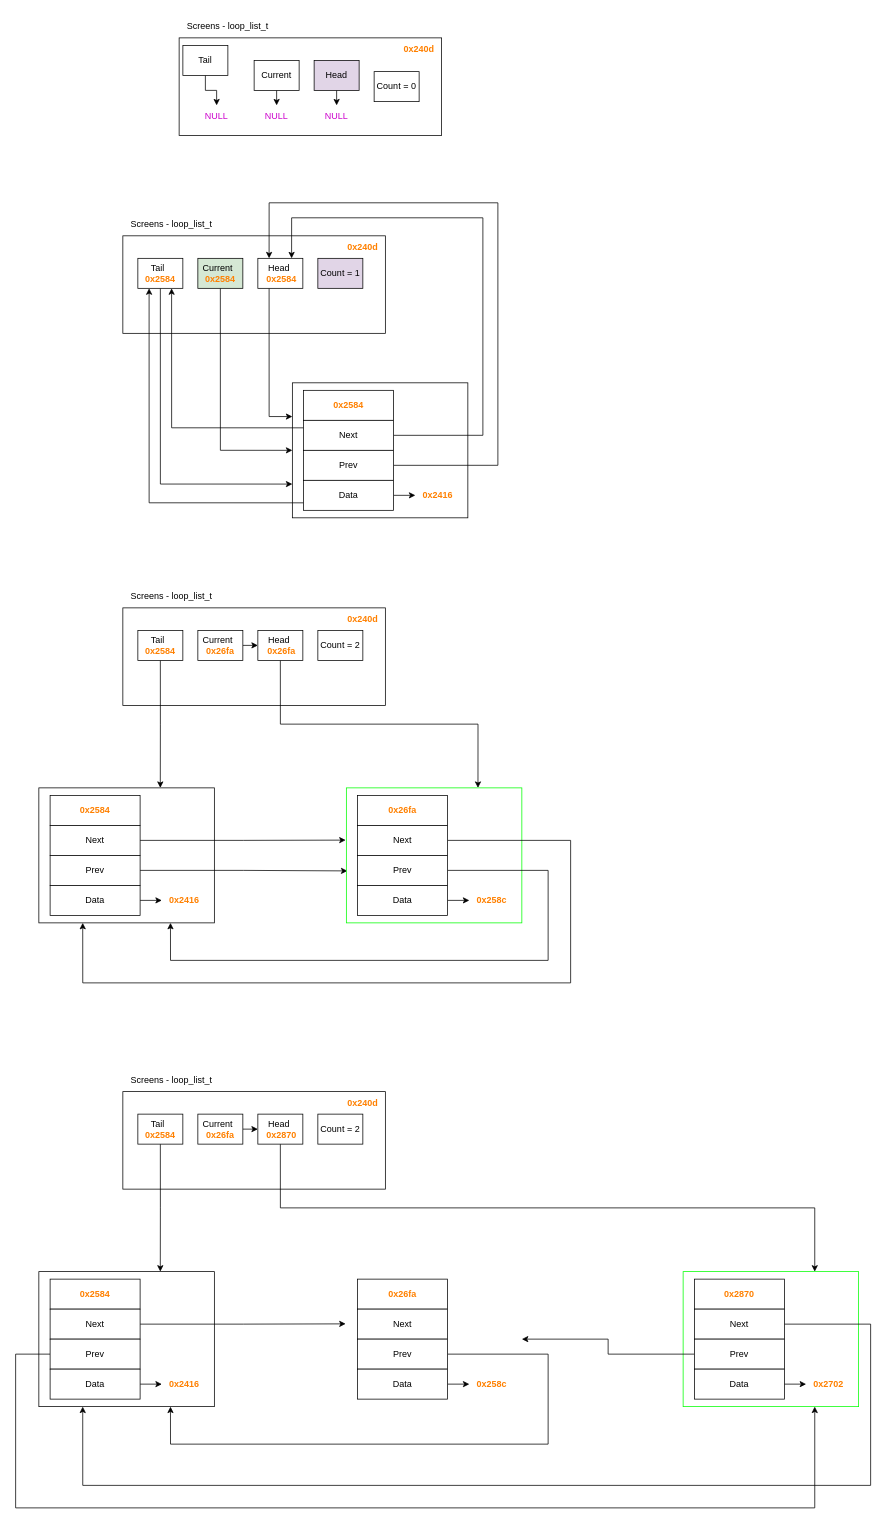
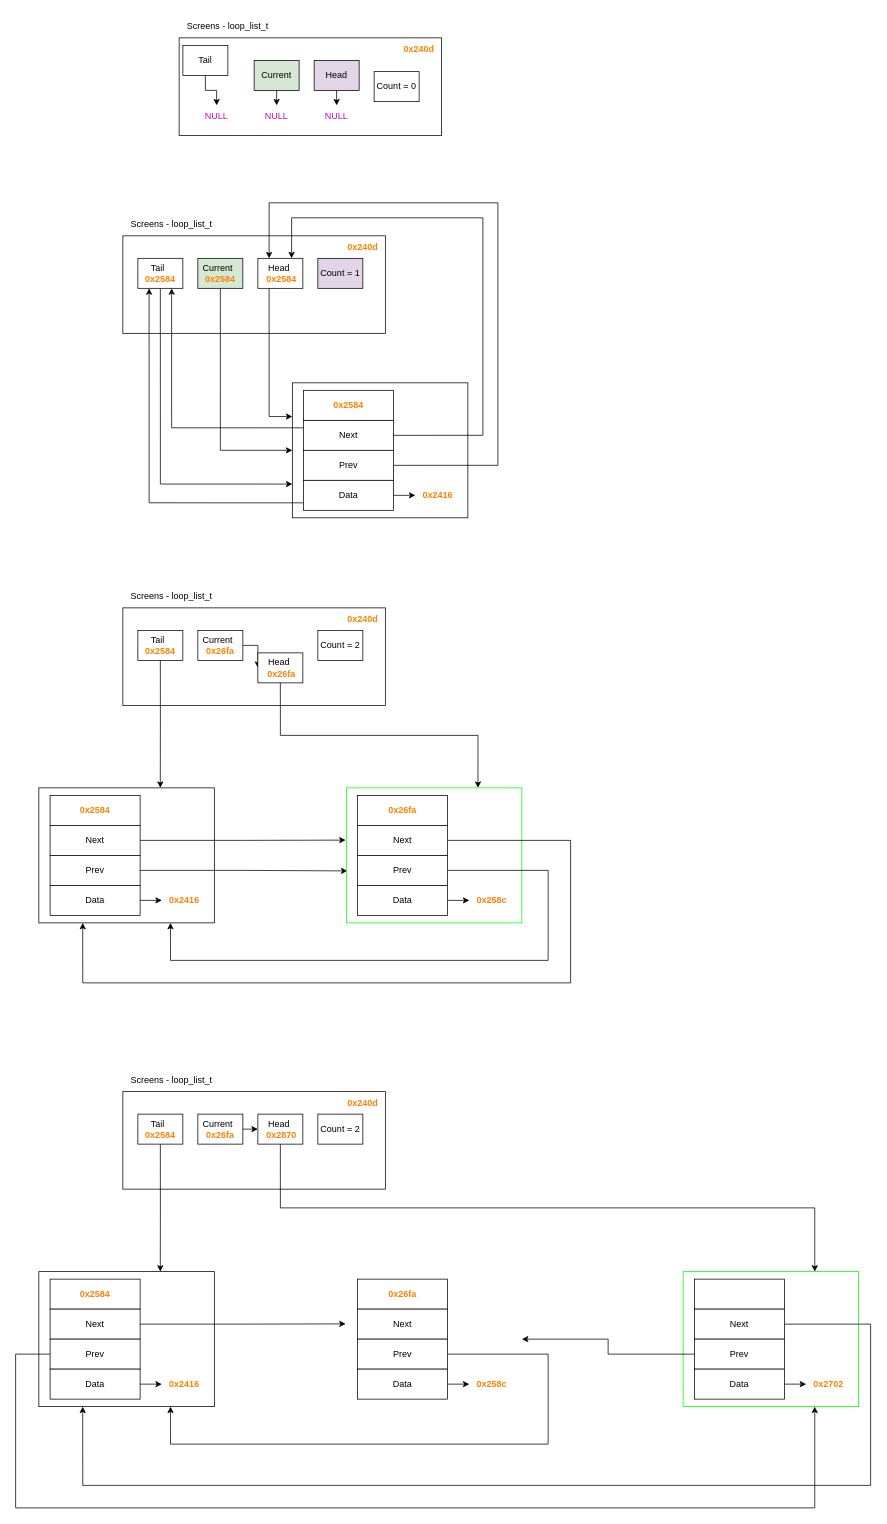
node "Current": fillcolor #ffffff -> #d5e8d4
node "Head 0x26fa": moved (280, 645) -> (280, 668)
node "0x2870": removed
